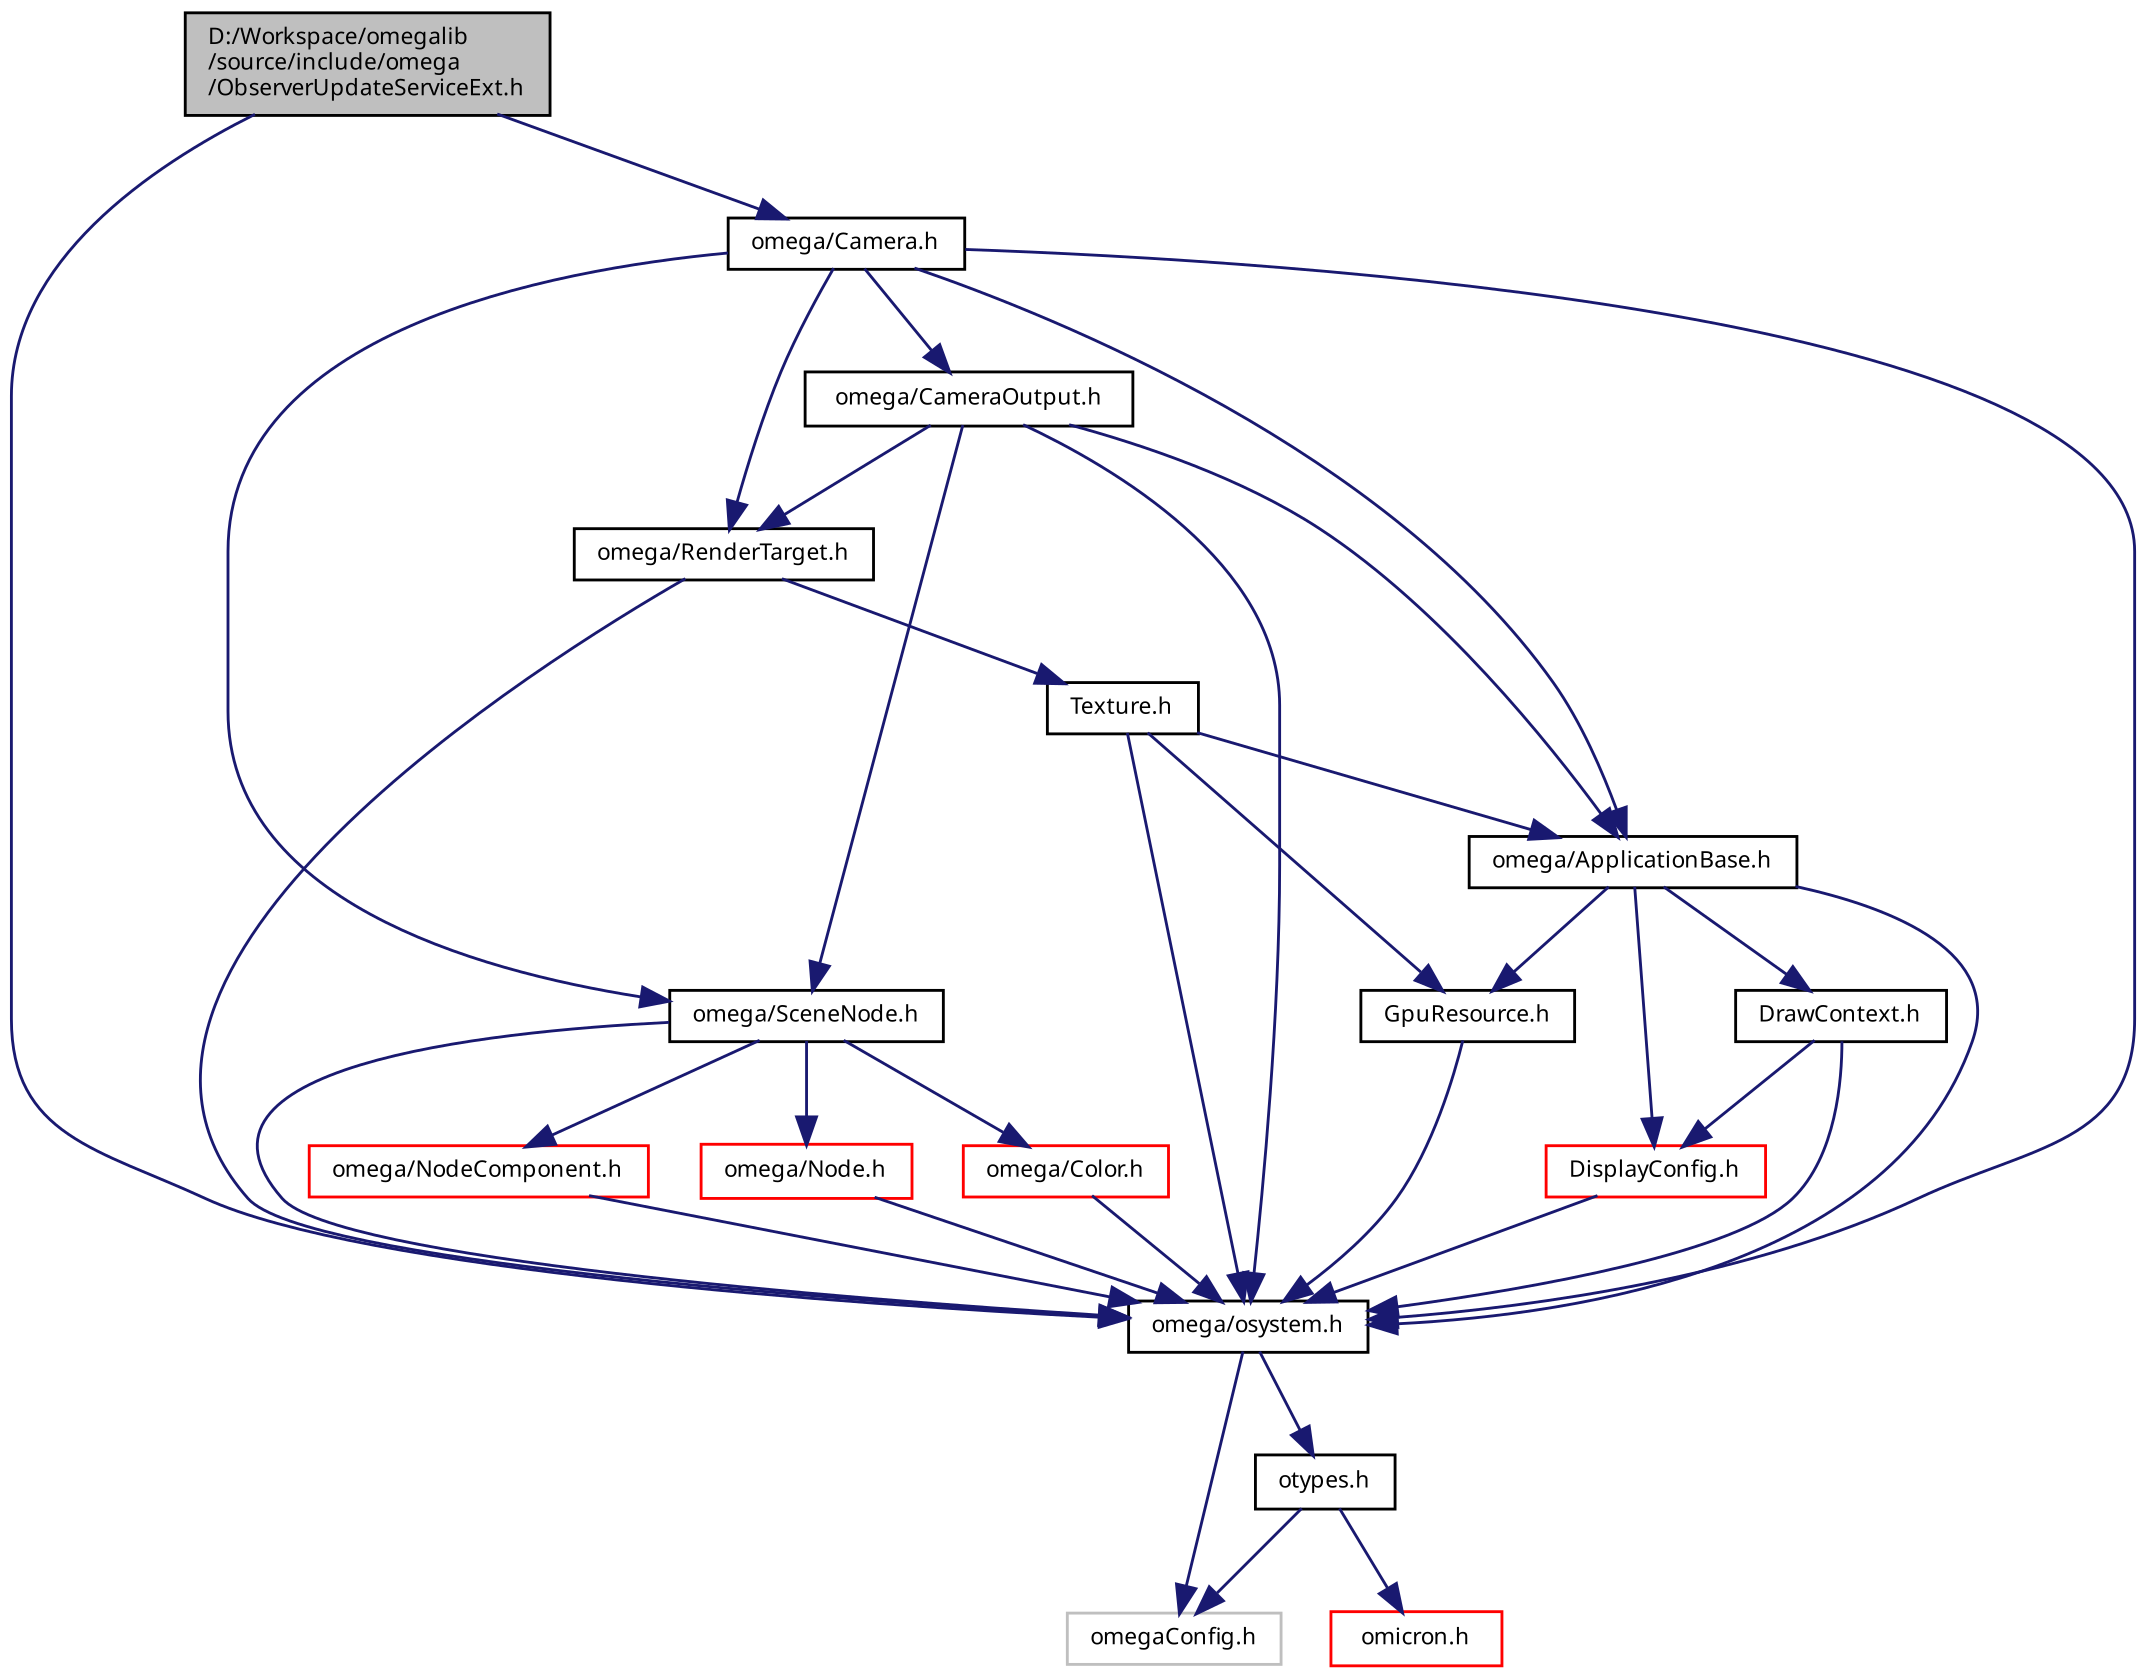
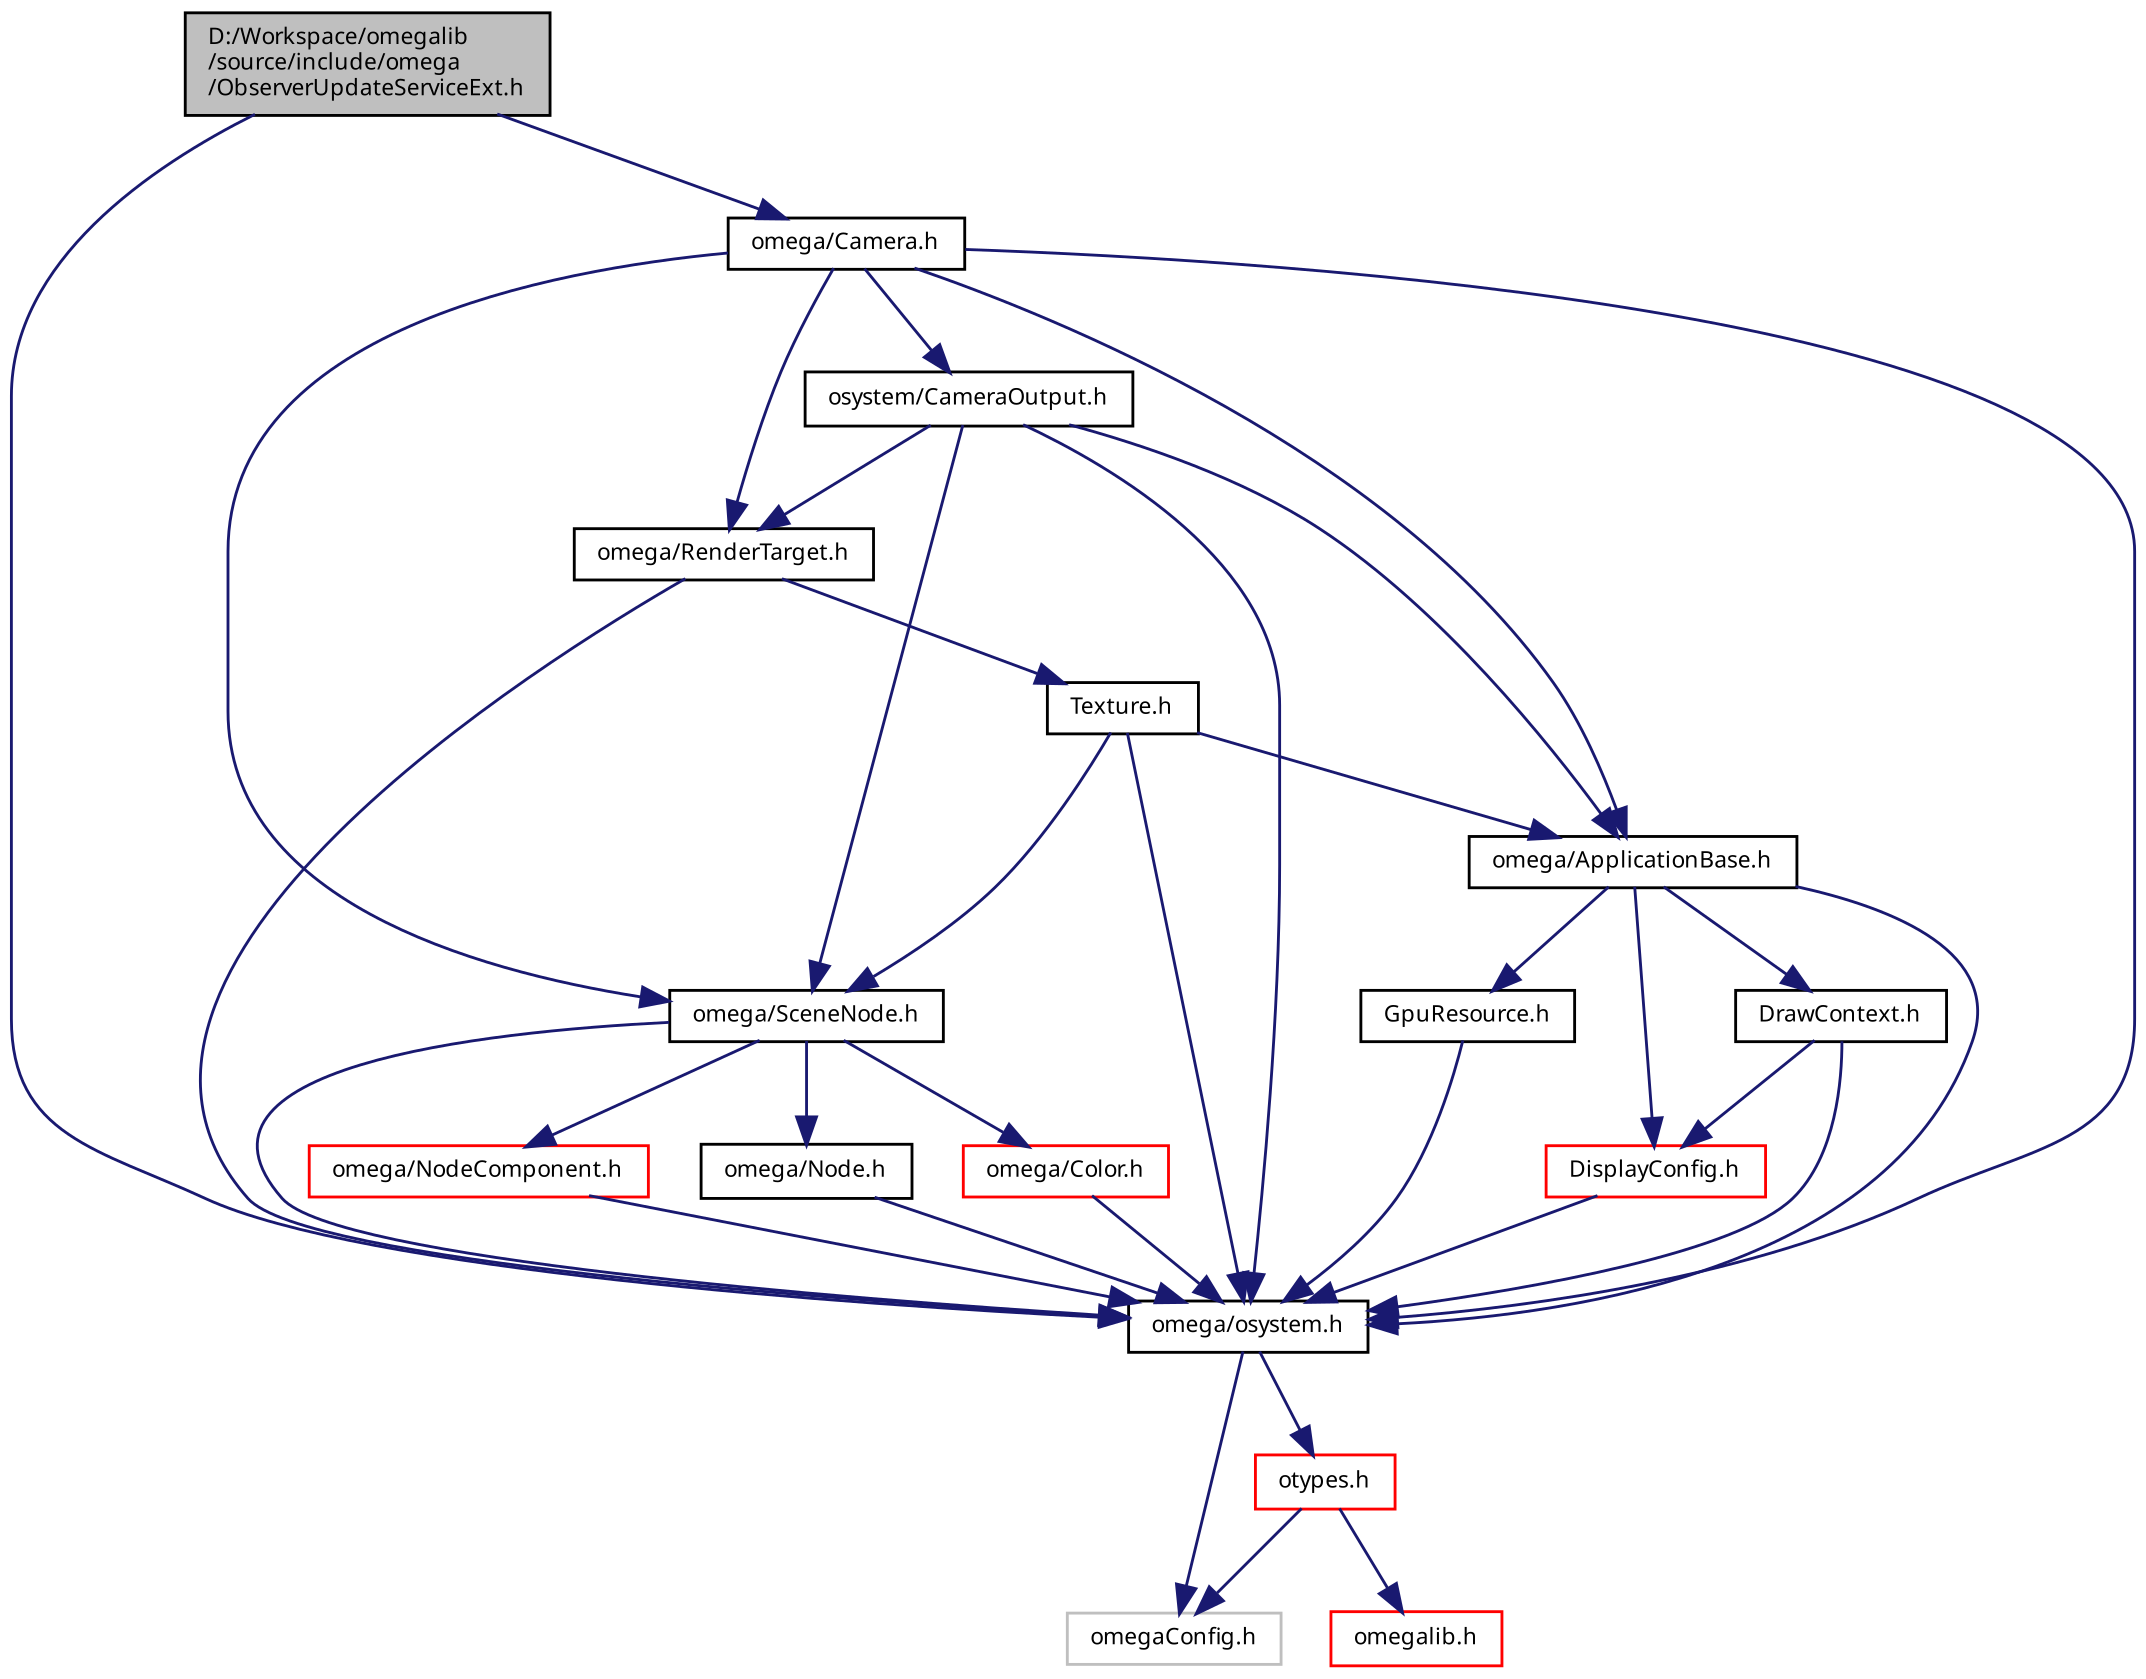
node "omega/CameraOutput.h": label "omega/CameraOutput.h" -> "osystem/CameraOutput.h"
edge "Texture.h" -> "GpuResource.h": now "Texture.h" -> "omega/SceneNode.h"
node "omega/Node.h": color red -> black
node "otypes.h": color black -> red
node "omicron.h": label "omicron.h" -> "omegalib.h"
